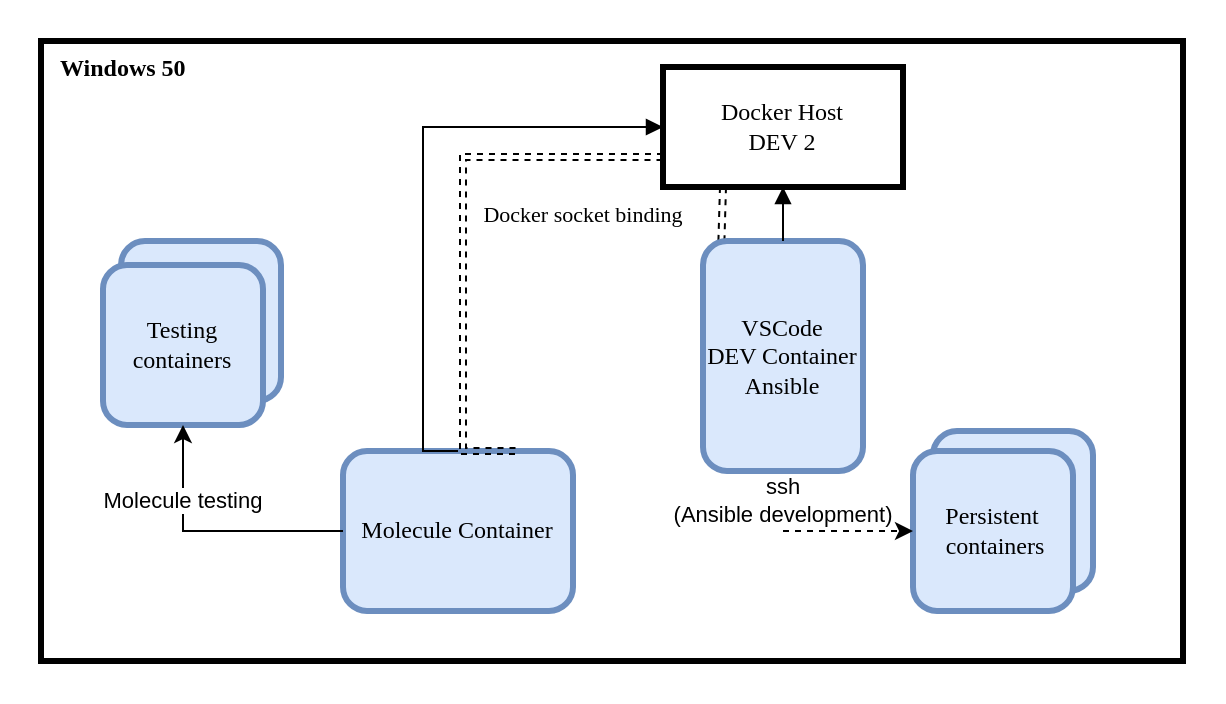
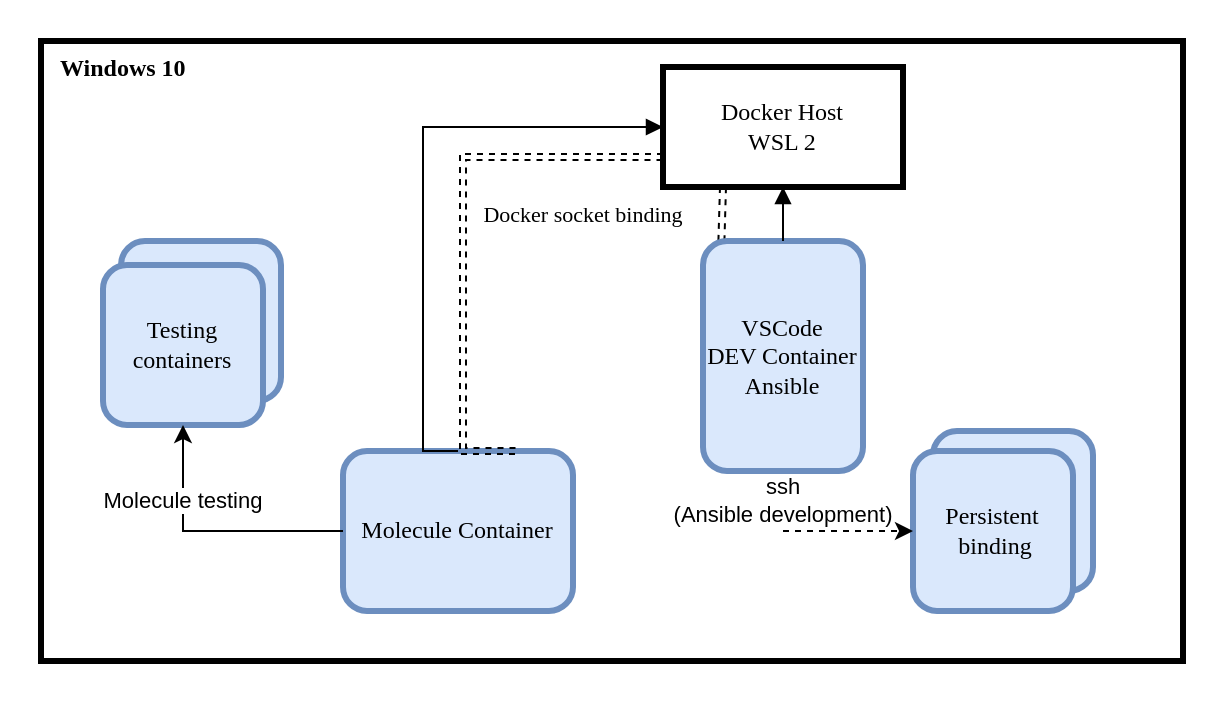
node "Windows 50": label "Windows 50" -> "Windows 10"
node "Docker Host DEV 2": label "Docker Host DEV 2" -> "Docker Host WSL 2"
node "Persistent containers": label "Persistent containers" -> "Persistent binding"
